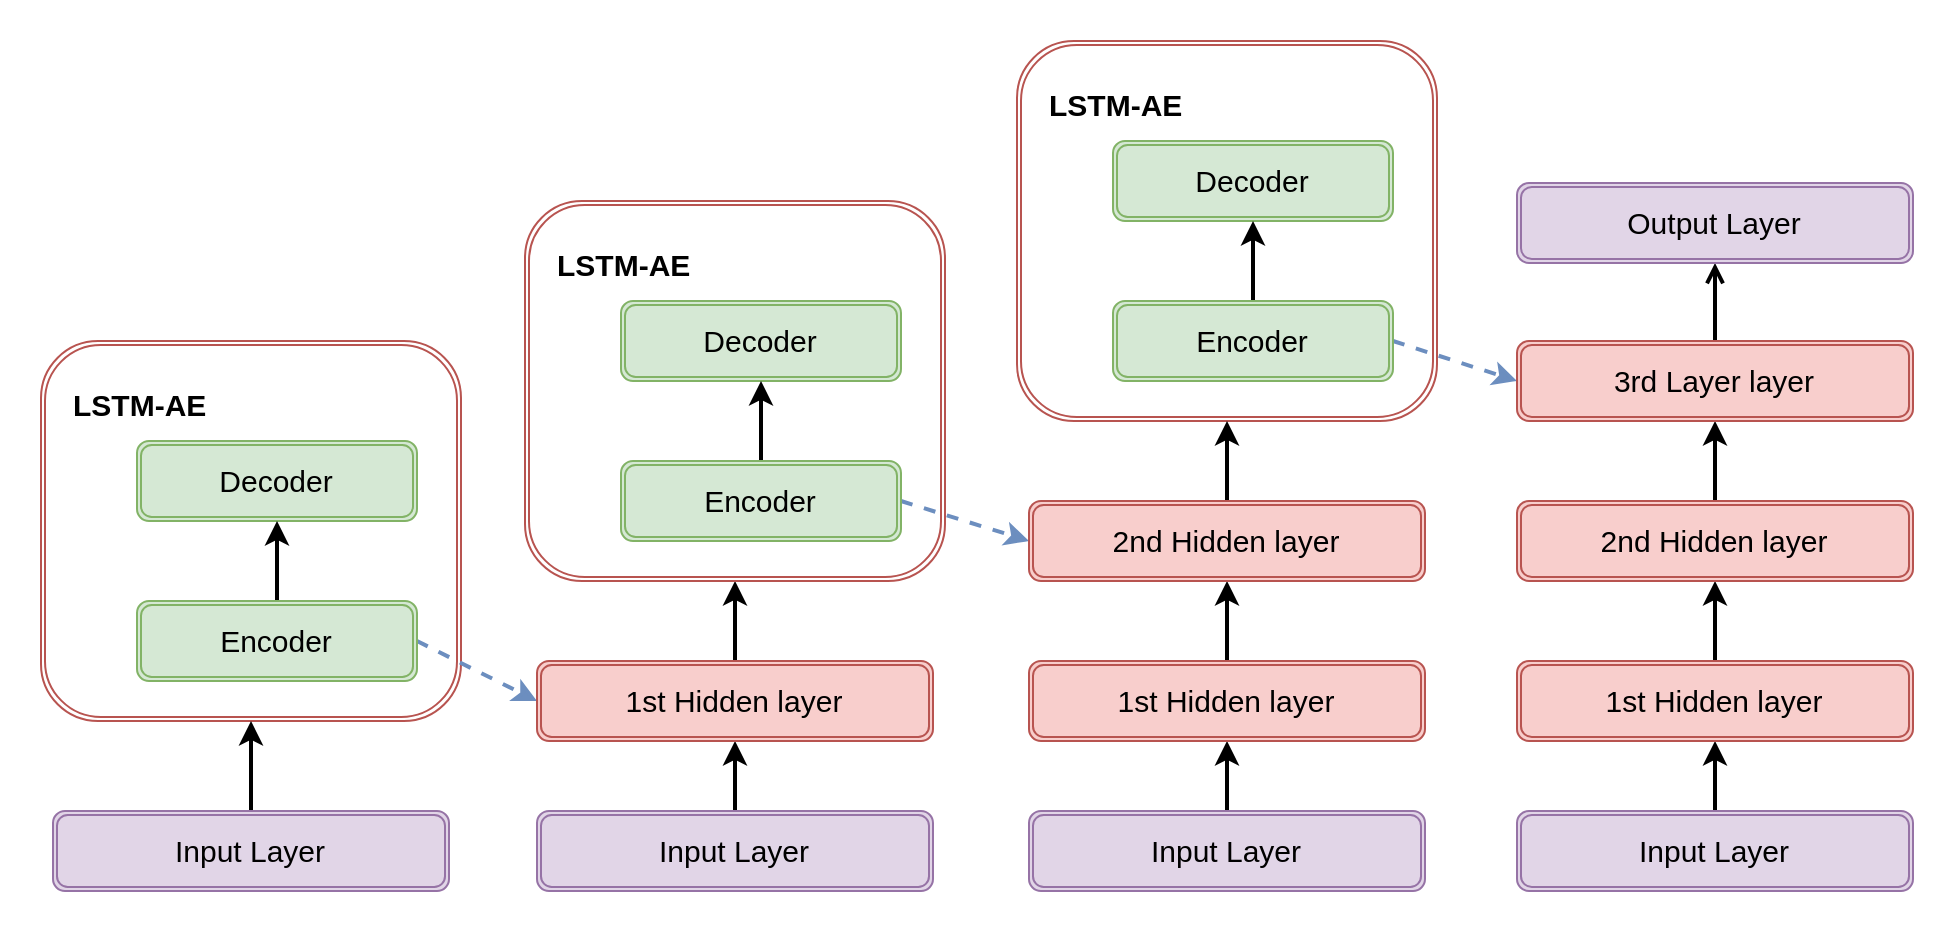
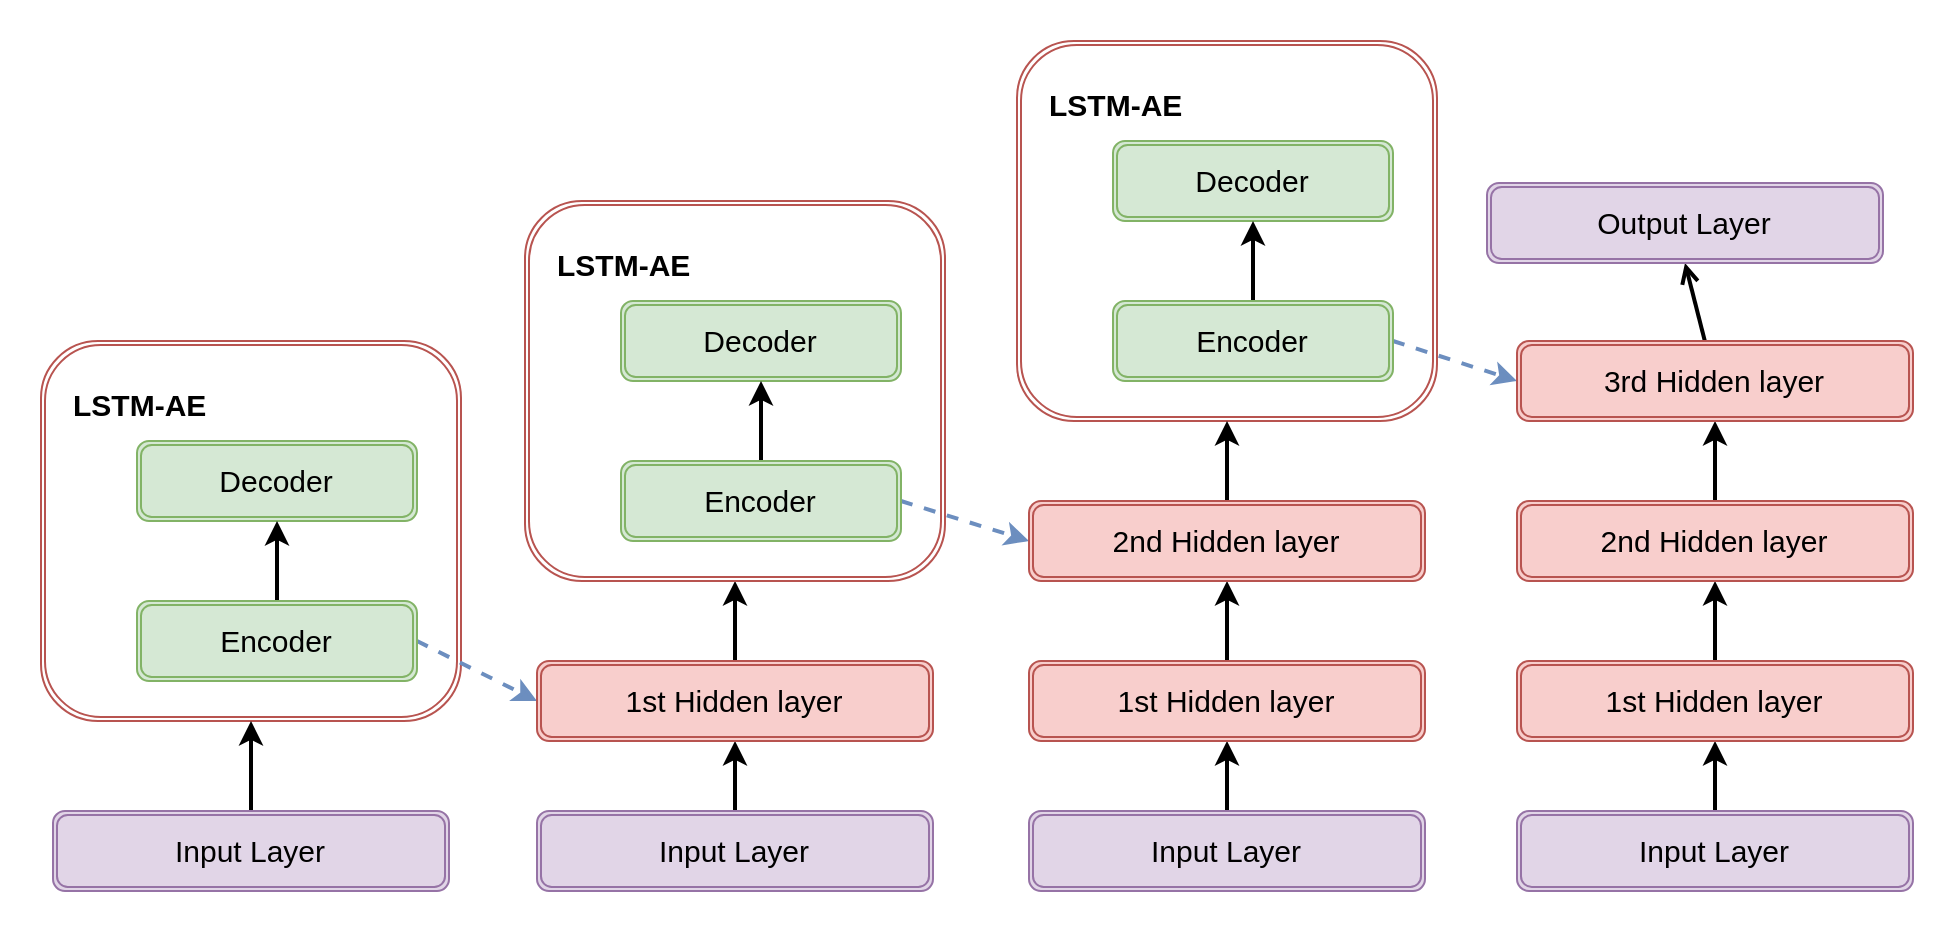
node "Output Layer": moved (1715, 223) -> (1685, 223)
node "3rd Layer layer": label "3rd Layer layer" -> "3rd Hidden layer"
